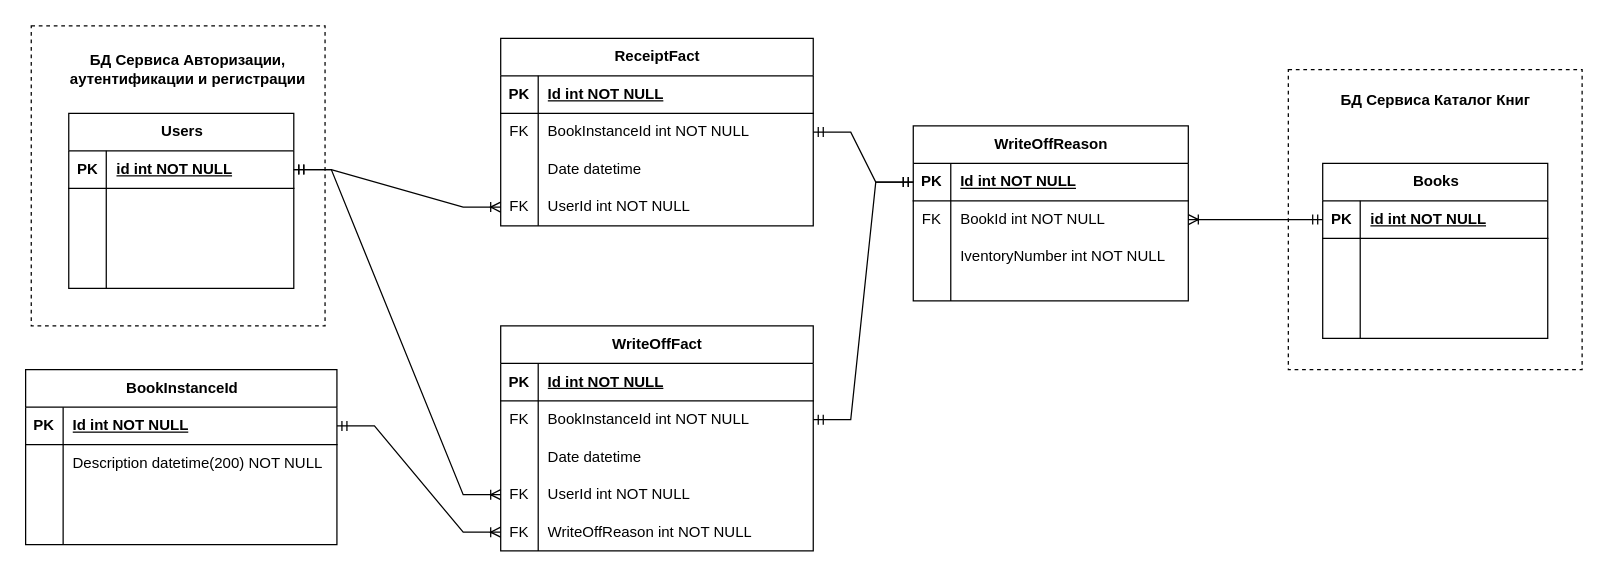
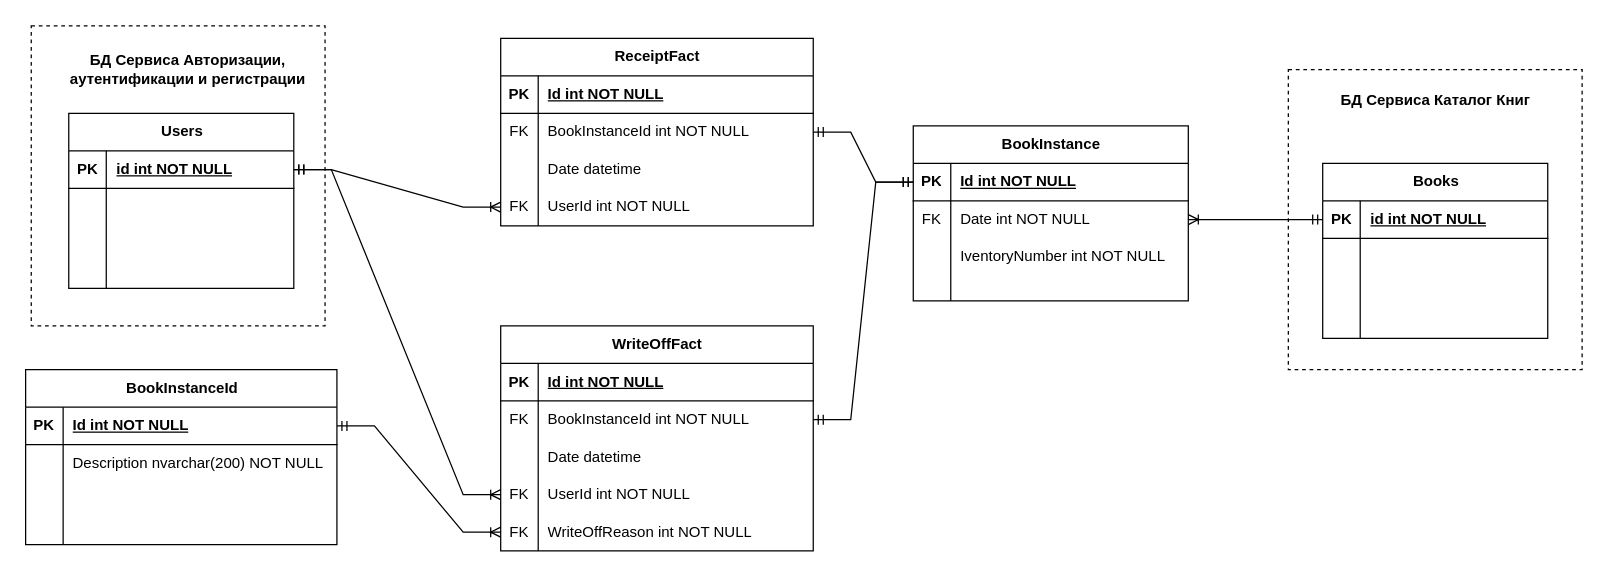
node "WriteOffReason": label "WriteOffReason" -> "BookInstance"
node "BookId int NOT NULL": label "BookId int NOT NULL" -> "Date int NOT NULL"
node "Description datetime(200) NOT NULL": label "Description datetime(200) NOT NULL" -> "Description nvarchar(200) NOT NULL"
